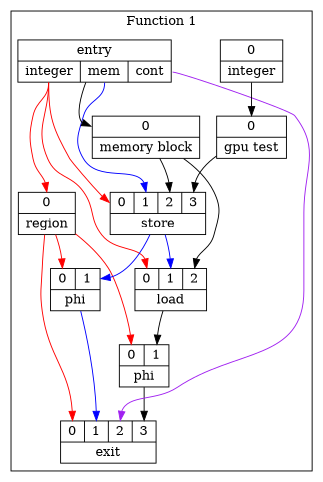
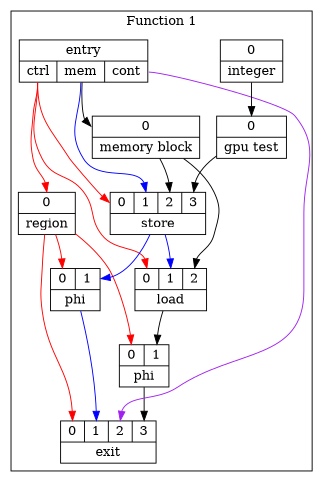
node "entry": text "integer" -> "ctrl"
